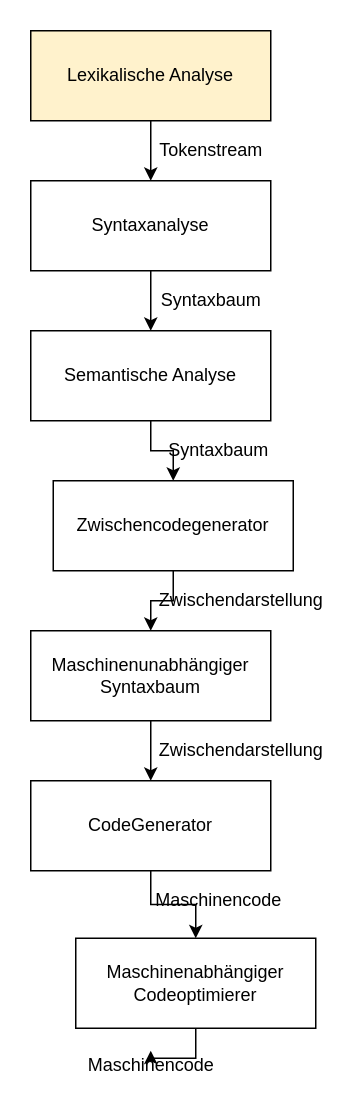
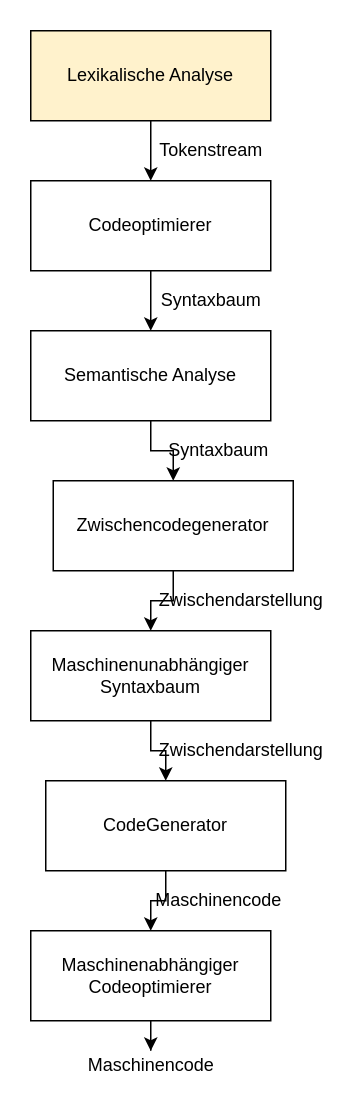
node "Syntaxanalyse": label "Syntaxanalyse" -> "Codeoptimierer"
node "CodeGenerator": moved (151, 826) -> (166, 826)
node "Maschinenabhängiger Codeoptimierer": moved (196, 983) -> (151, 976)
